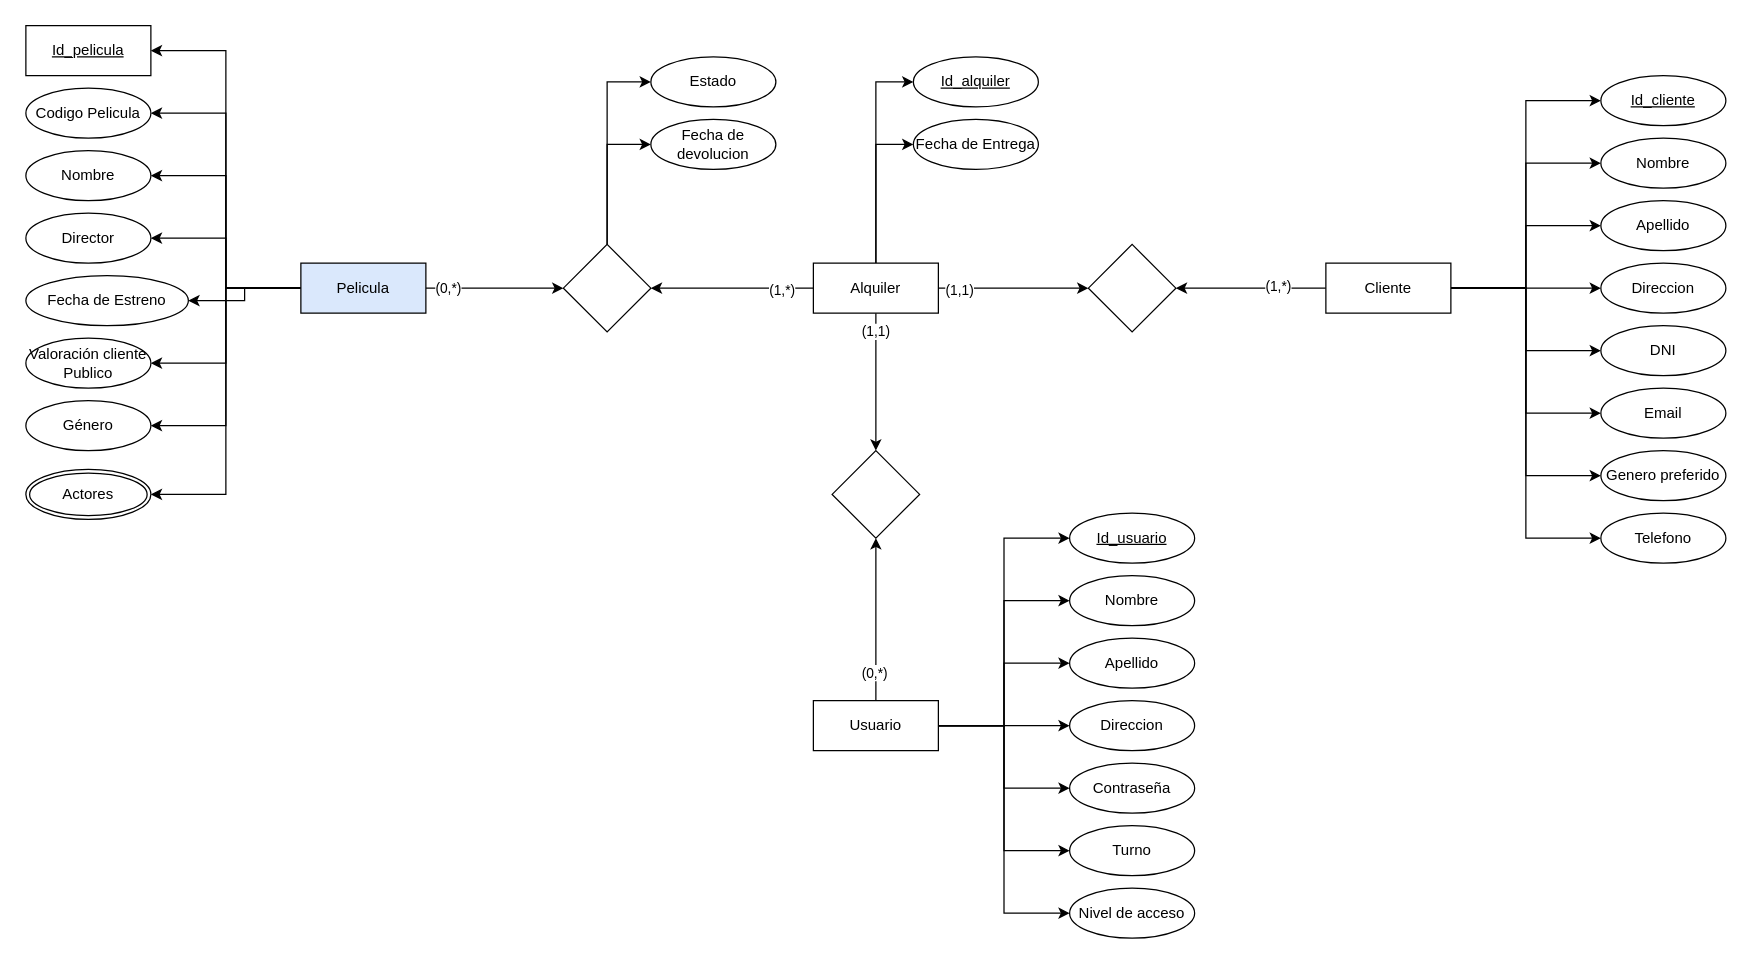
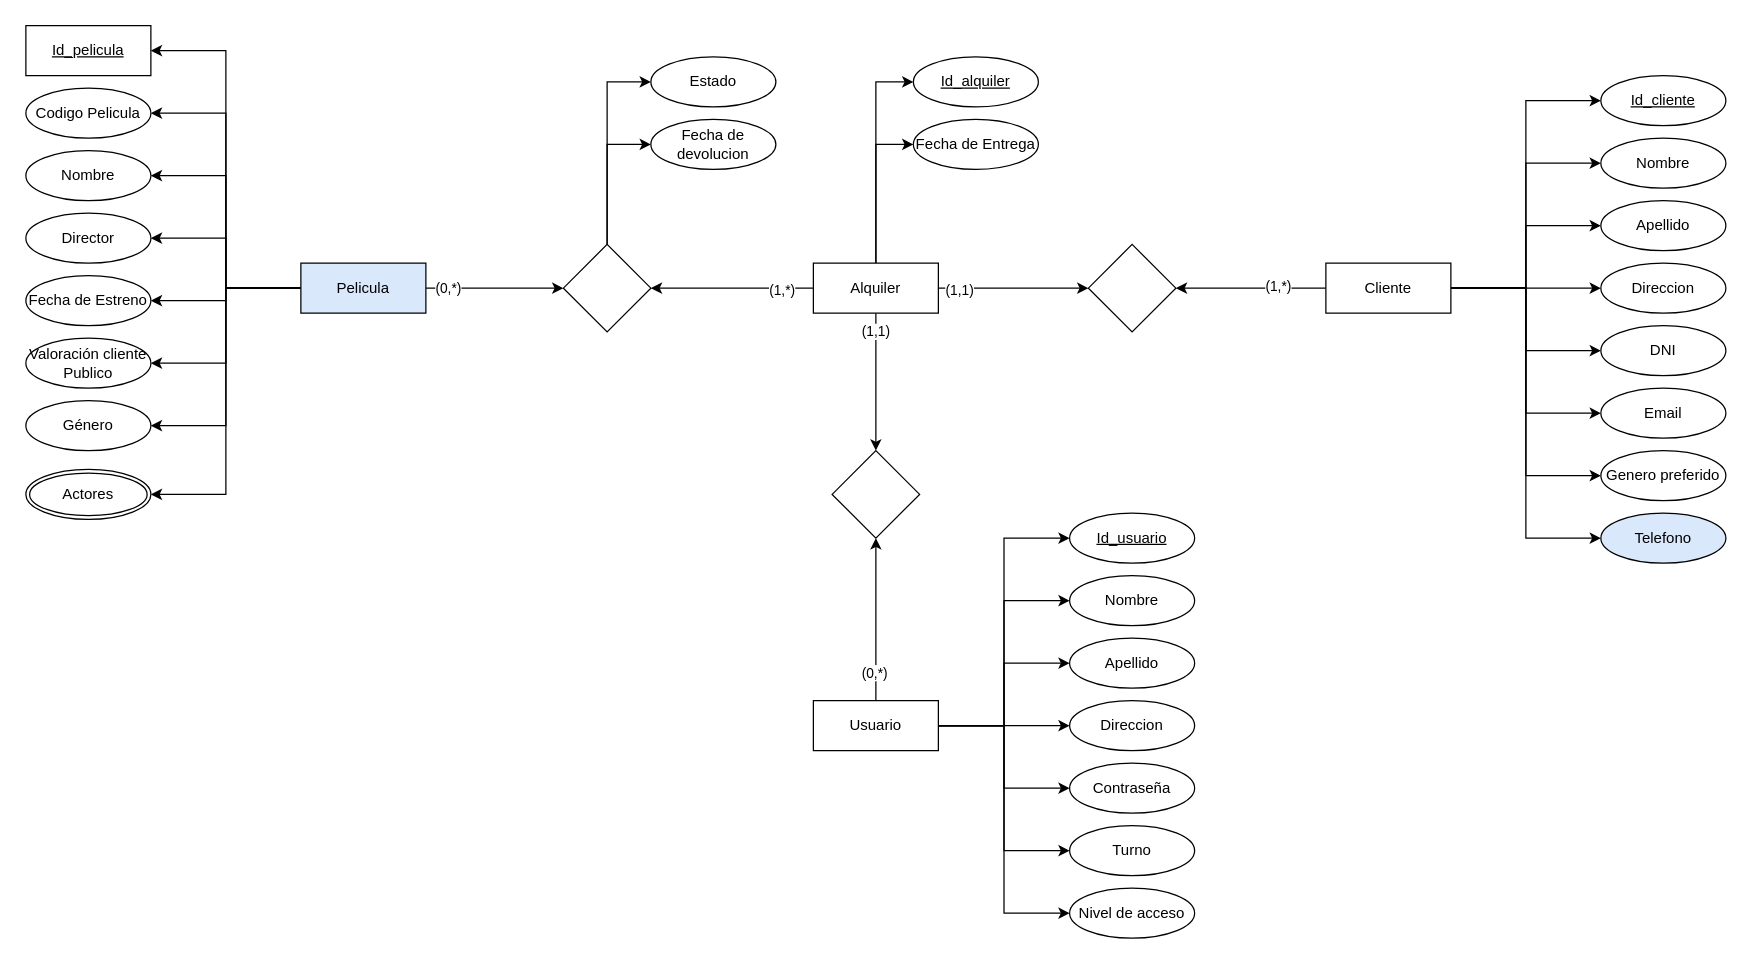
node "Fecha de Estreno": size 163x50 -> 125x50
node "Telefono": fillcolor #ffffff -> #dae8fc
